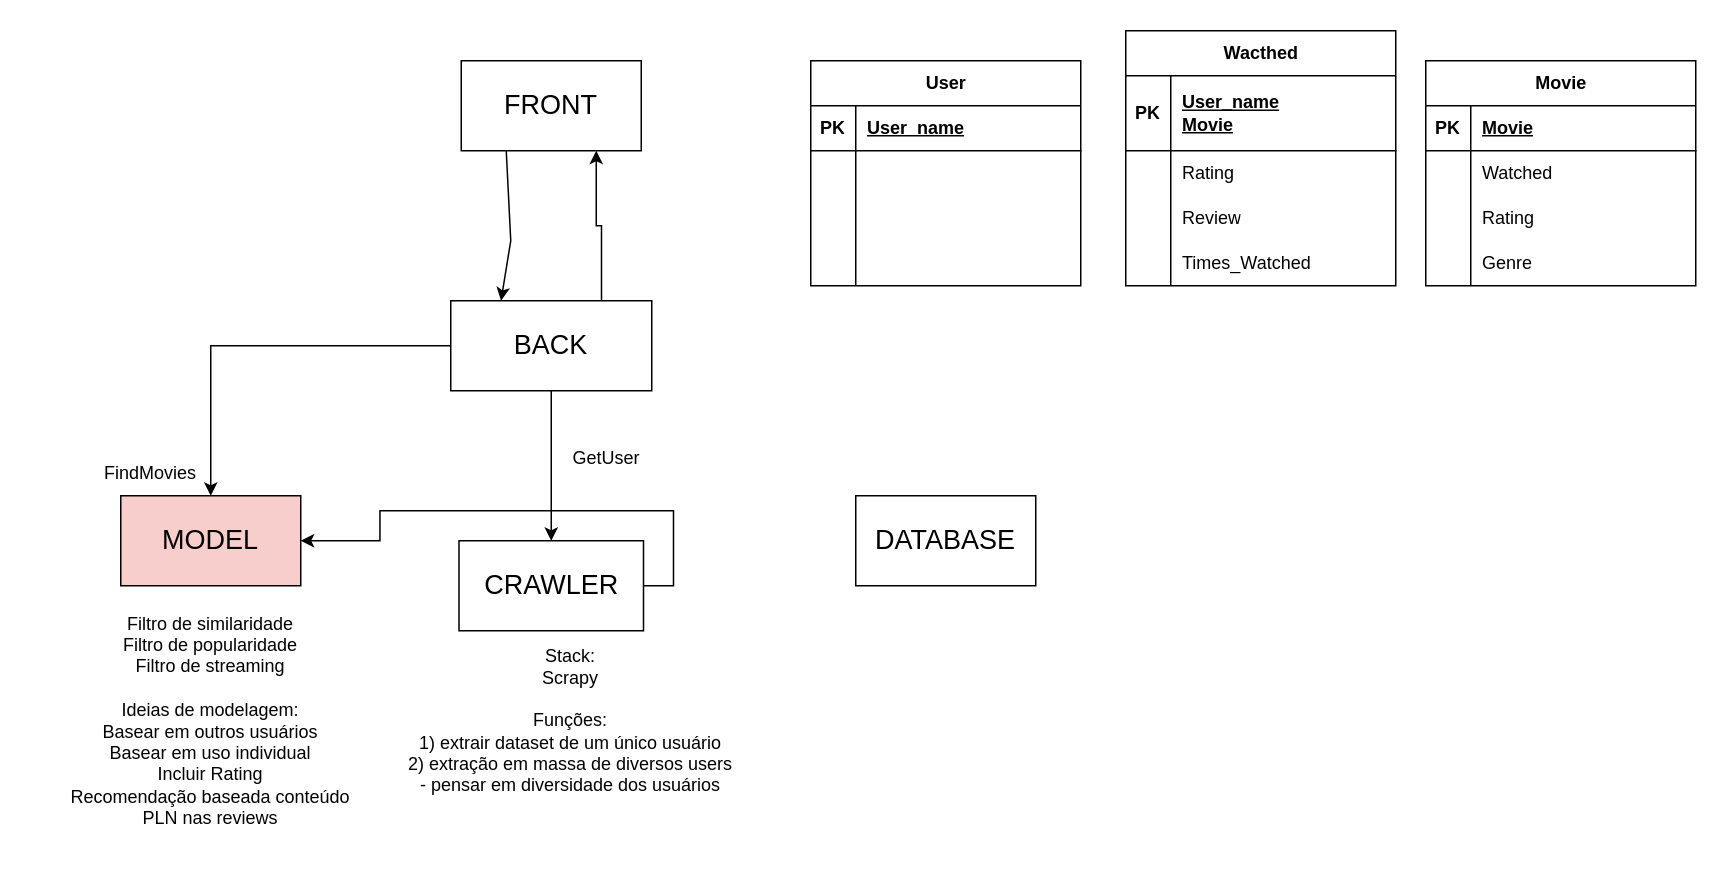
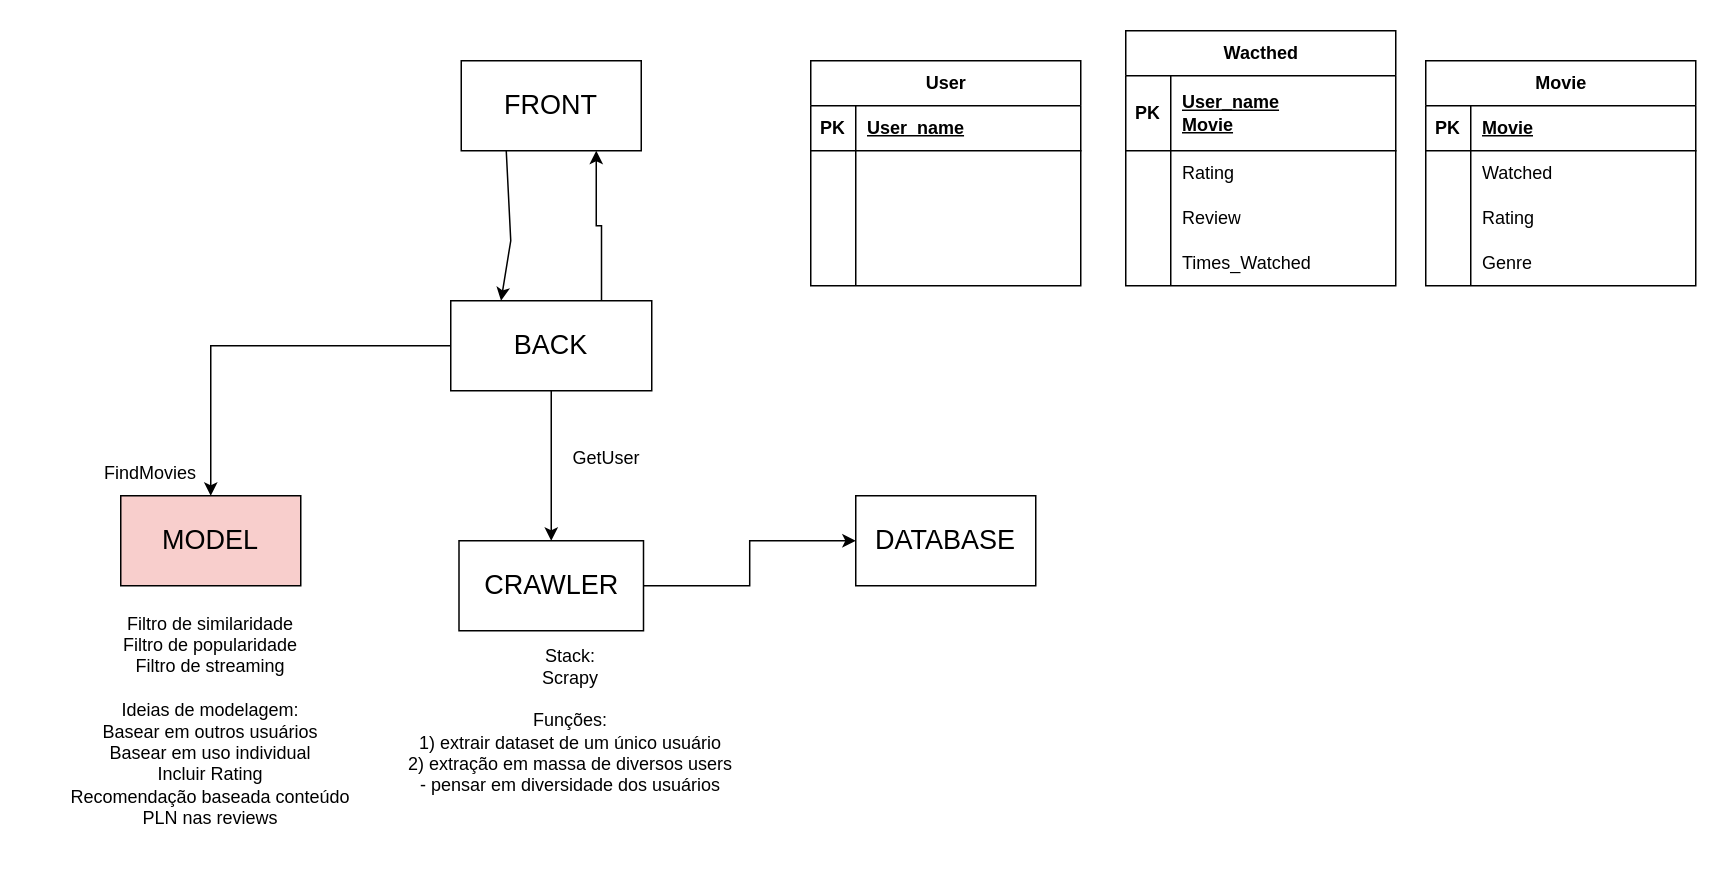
edge "CRAWLER" -> "MODEL": now "CRAWLER" -> "DATABASE"
